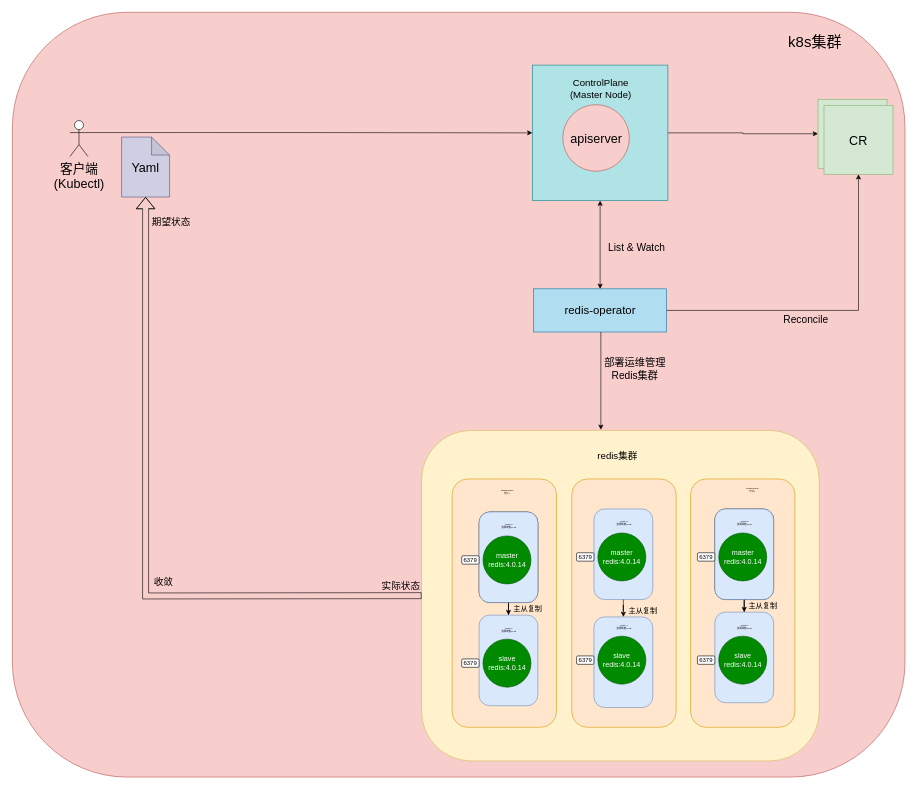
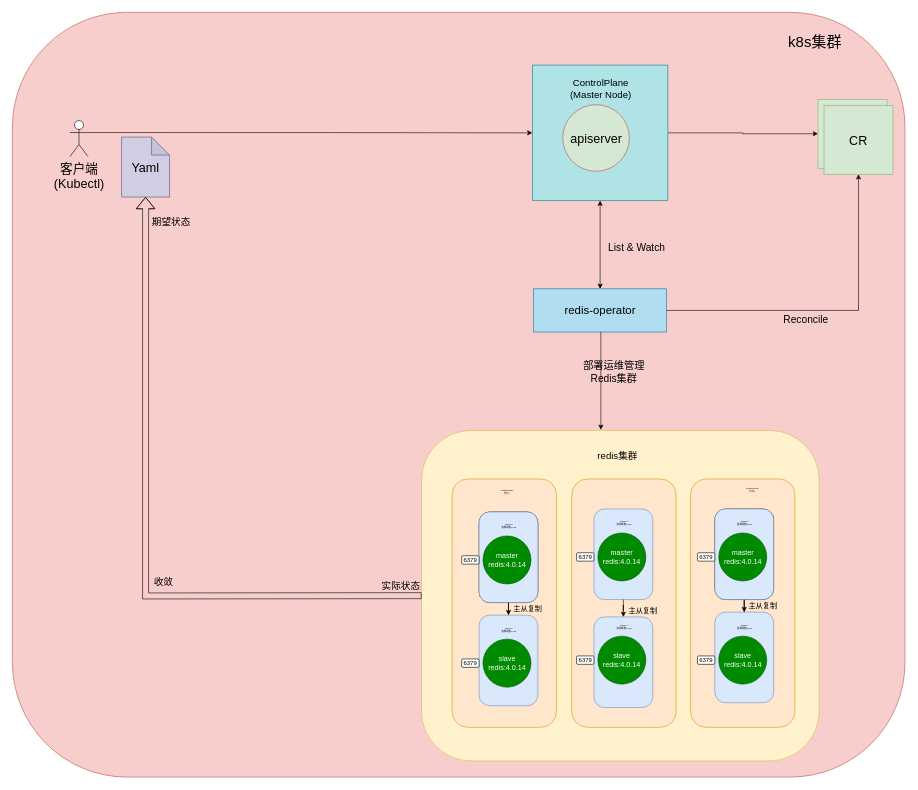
node "apiserver": fillcolor #f8cecc -> #d5e8d4
node "部署运维管理 Redis集群": moved (635, 363) -> (614, 366)
